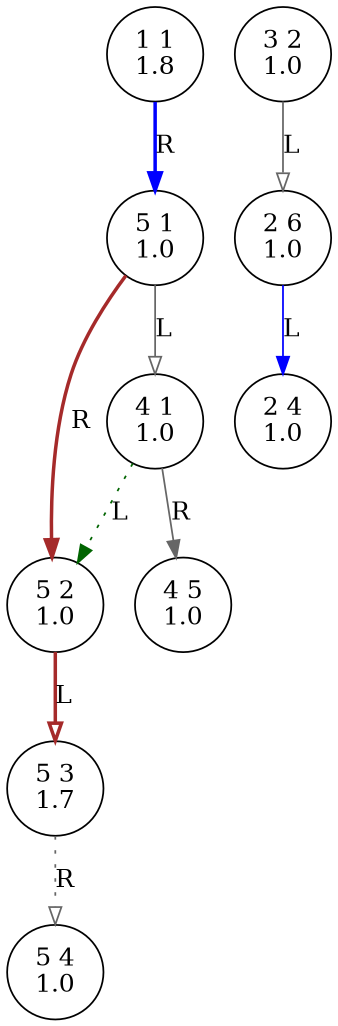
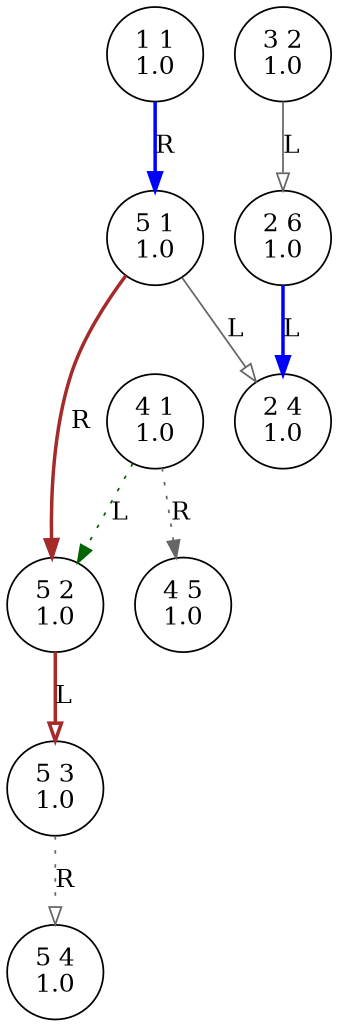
node "1 1 1.8": label "1 1 1.8" -> "1 1 1.0"
edge "5 1 1.0" -> "4 1 1.0": now "5 1 1.0" -> "2 4 1.0"
edge "2 6 1.0" -> "2 4 1.0": style solid -> bold
edge "4 1 1.0" -> "4 5 1.0": style solid -> dotted
node "5 3 1.7": label "5 3 1.7" -> "5 3 1.0"
